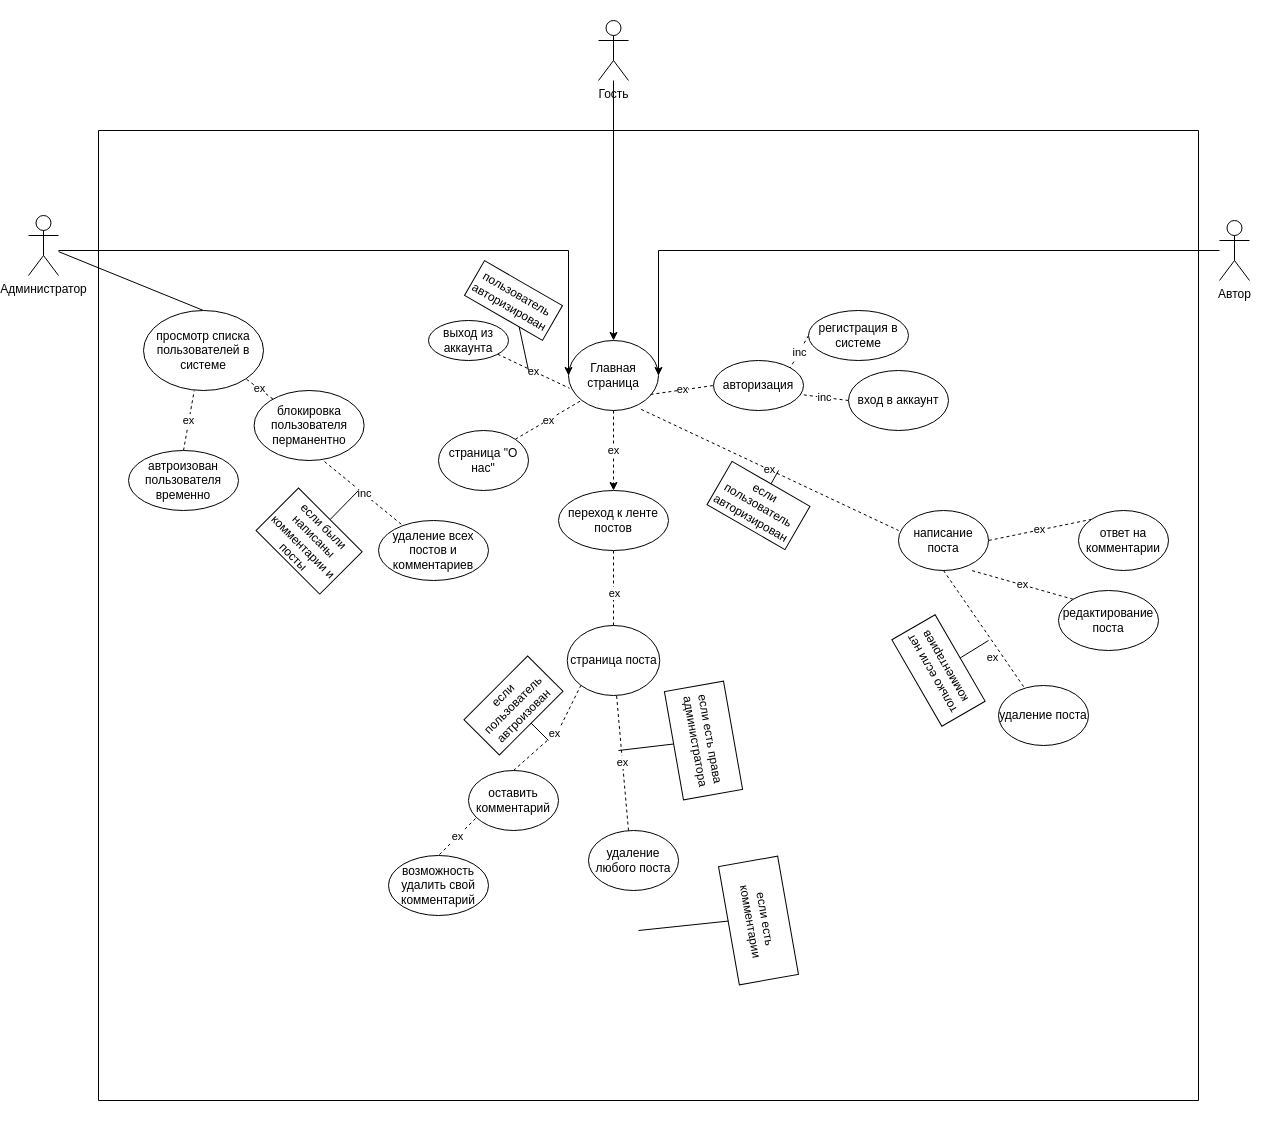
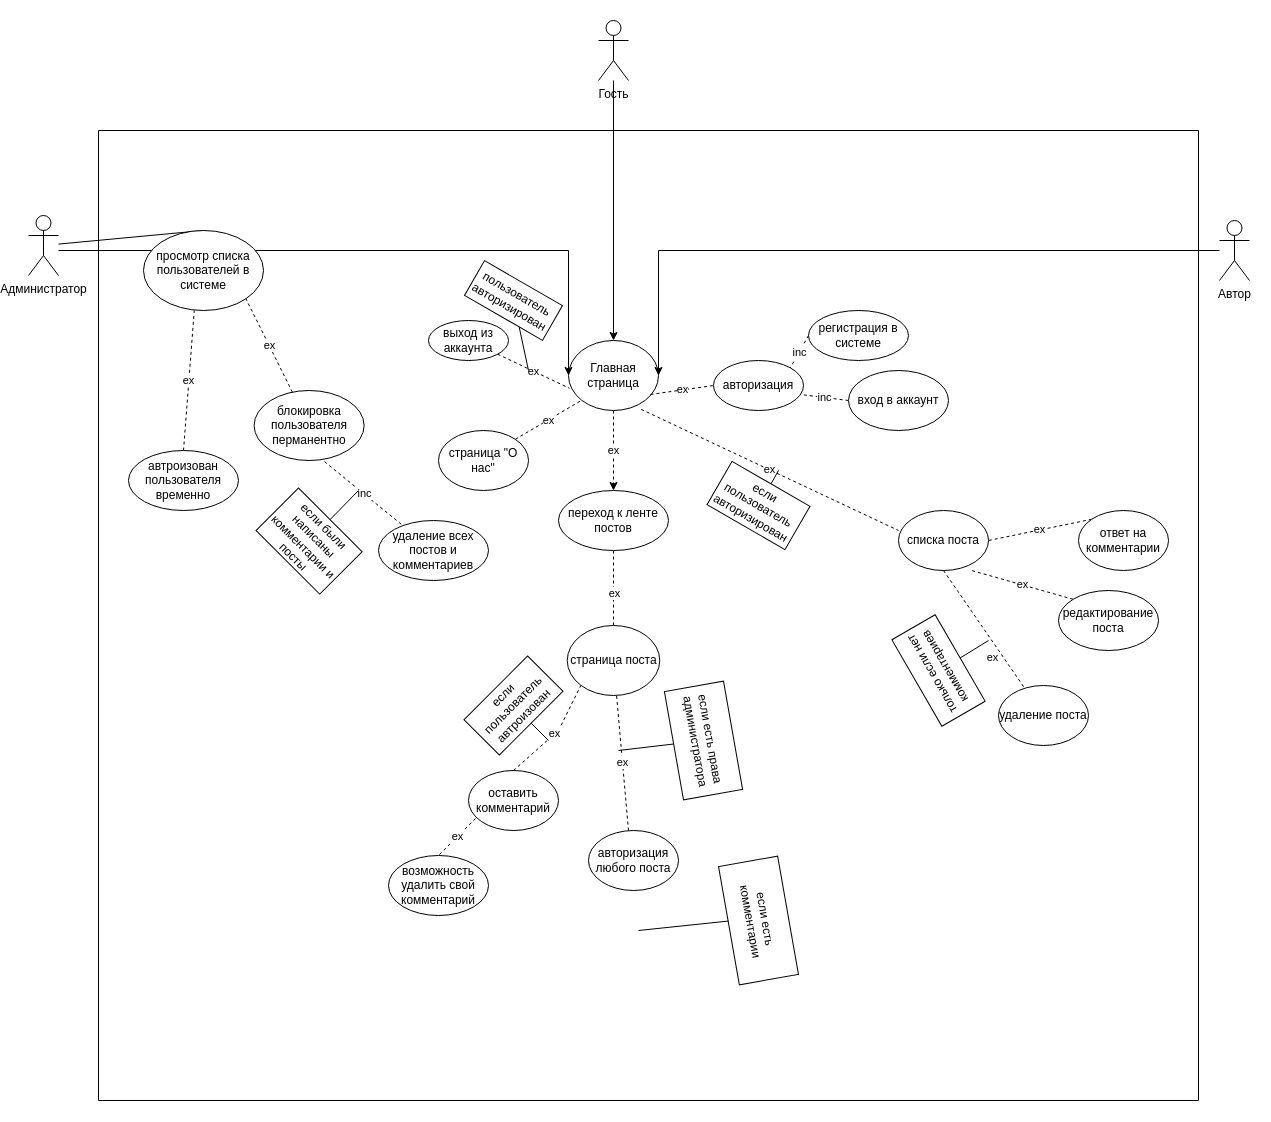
node "просмотр списка пользователей в системе": moved (204, 351) -> (204, 271)
node "написание поста": label "написание поста" -> "списка поста"
node "удаление любого поста": label "удаление любого поста" -> "авторизация любого поста"
